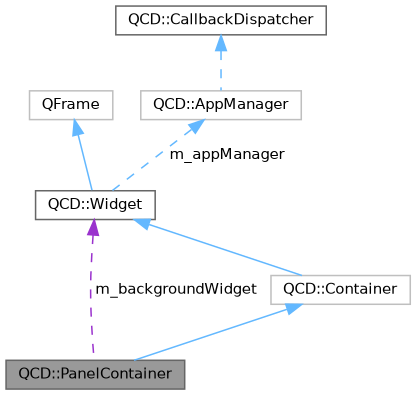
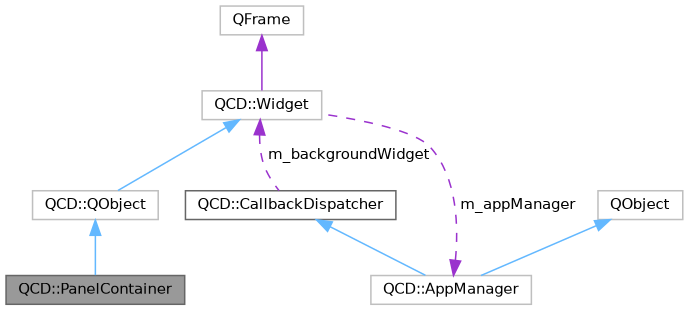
edge "QCD::AppManager" -> "QCD::CallbackDispatcher": style dashed -> solid
edge "QCD::Widget" -> "QCD::AppManager": color steelblue1 -> darkorchid3
edge "QCD::Widget" -> "QFrame": color steelblue1 -> darkorchid3
node "QCD::Widget": color gray40 -> grey75
node "QObject": added
node "QCD::Container": label "QCD::Container" -> "QCD::QObject"
edge "QCD::PanelContainer" -> "QCD::Widget": now "QCD::CallbackDispatcher" -> "QCD::Widget"
